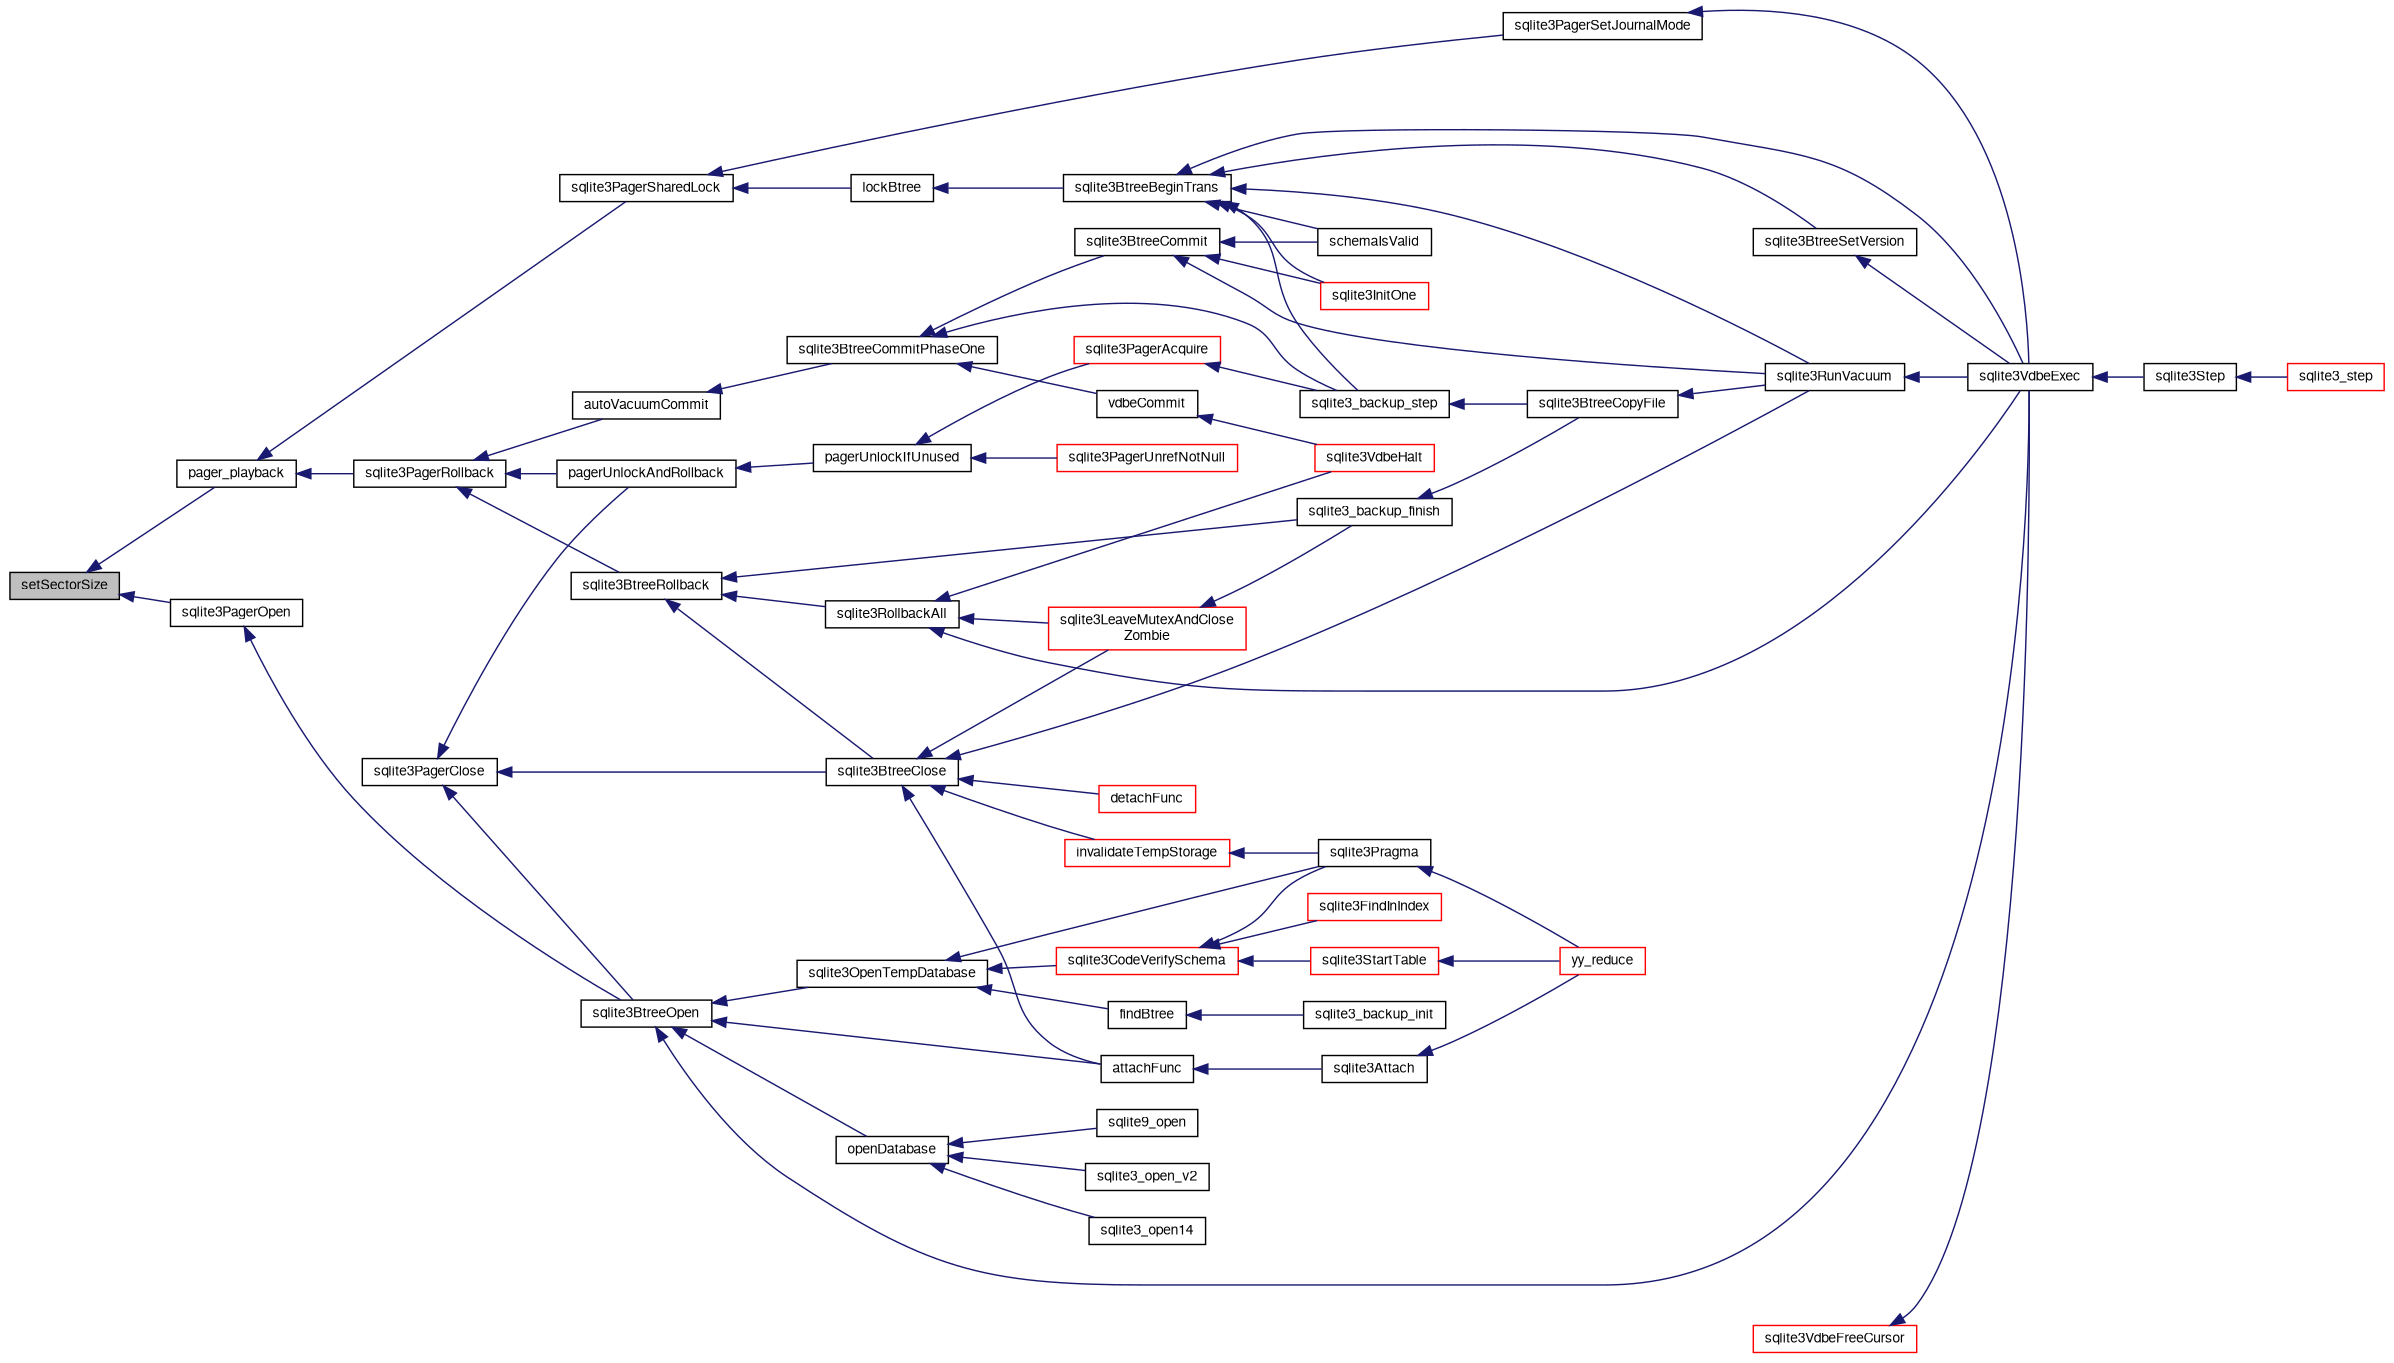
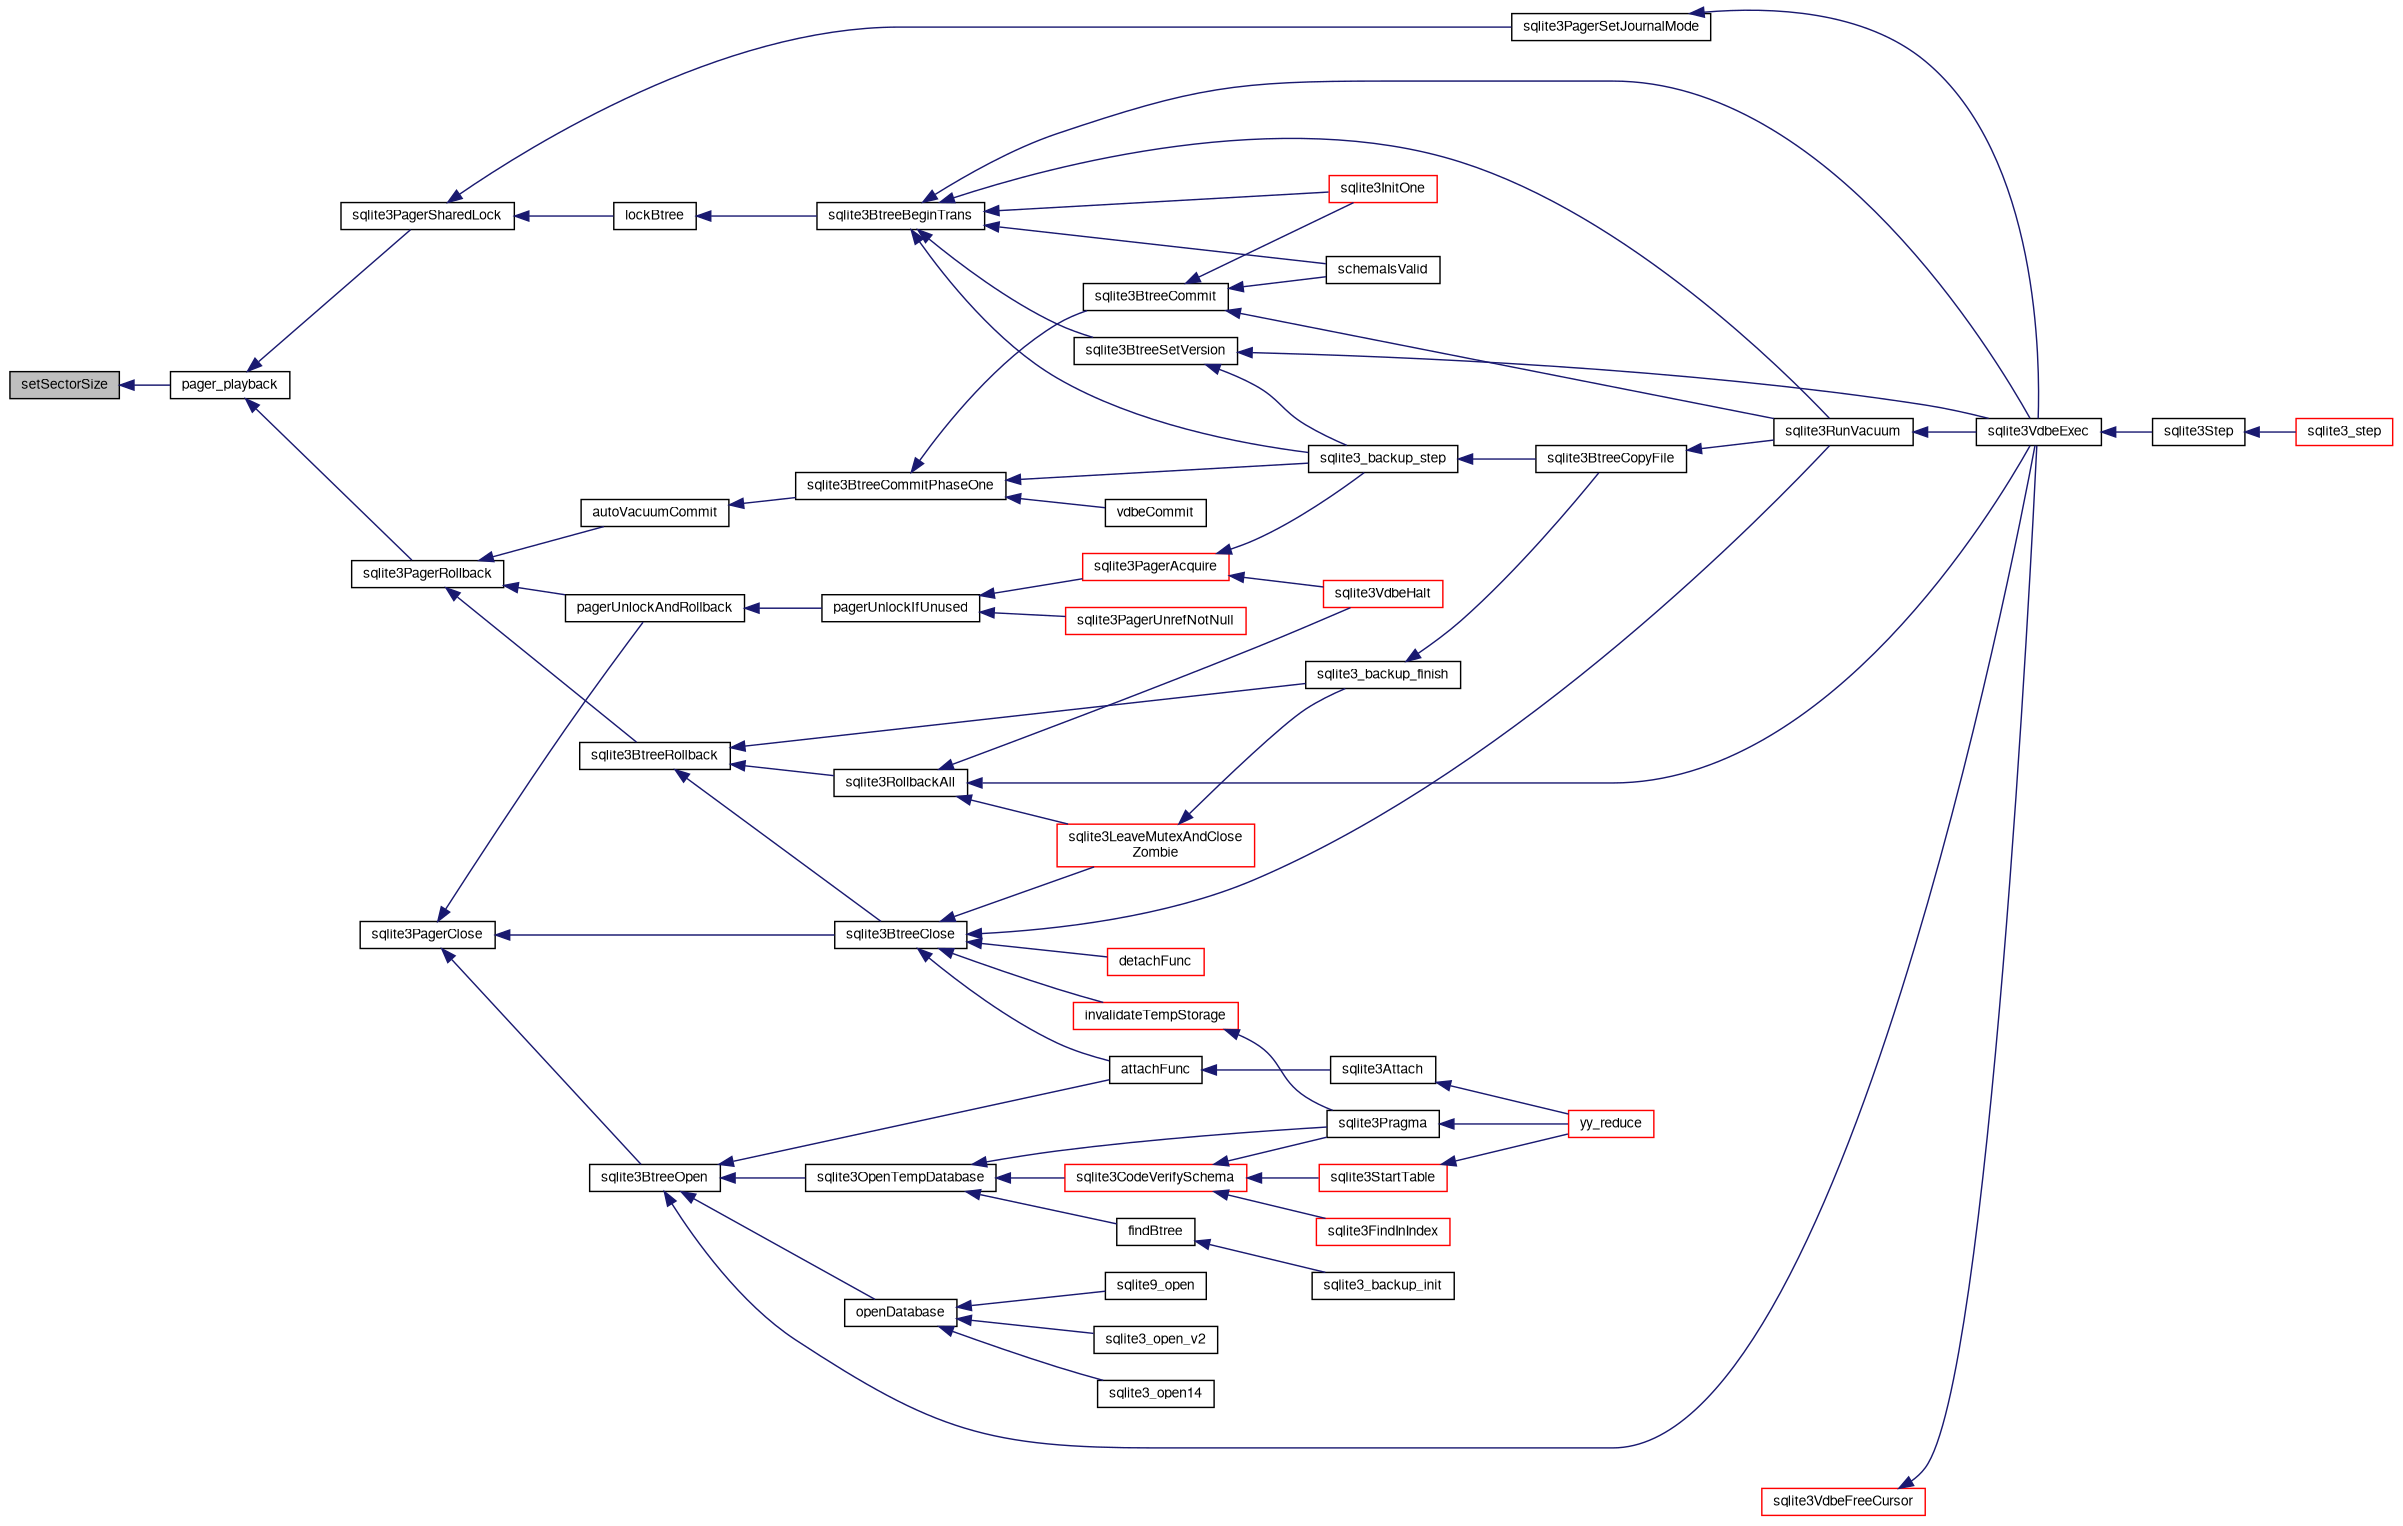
edge "sqlite3_backup_step" -> "sqlite3BtreeSetVersion": added
edge "sqlite3VdbeHalt" -> "vdbeCommit": now "sqlite3VdbeHalt" -> "sqlite3PagerAcquire"
node "sqlite3PagerOpen": removed
